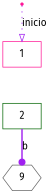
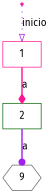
edge "1" -> "2": added, label "a"
edge "2" -> "9": label "b" -> "a"
